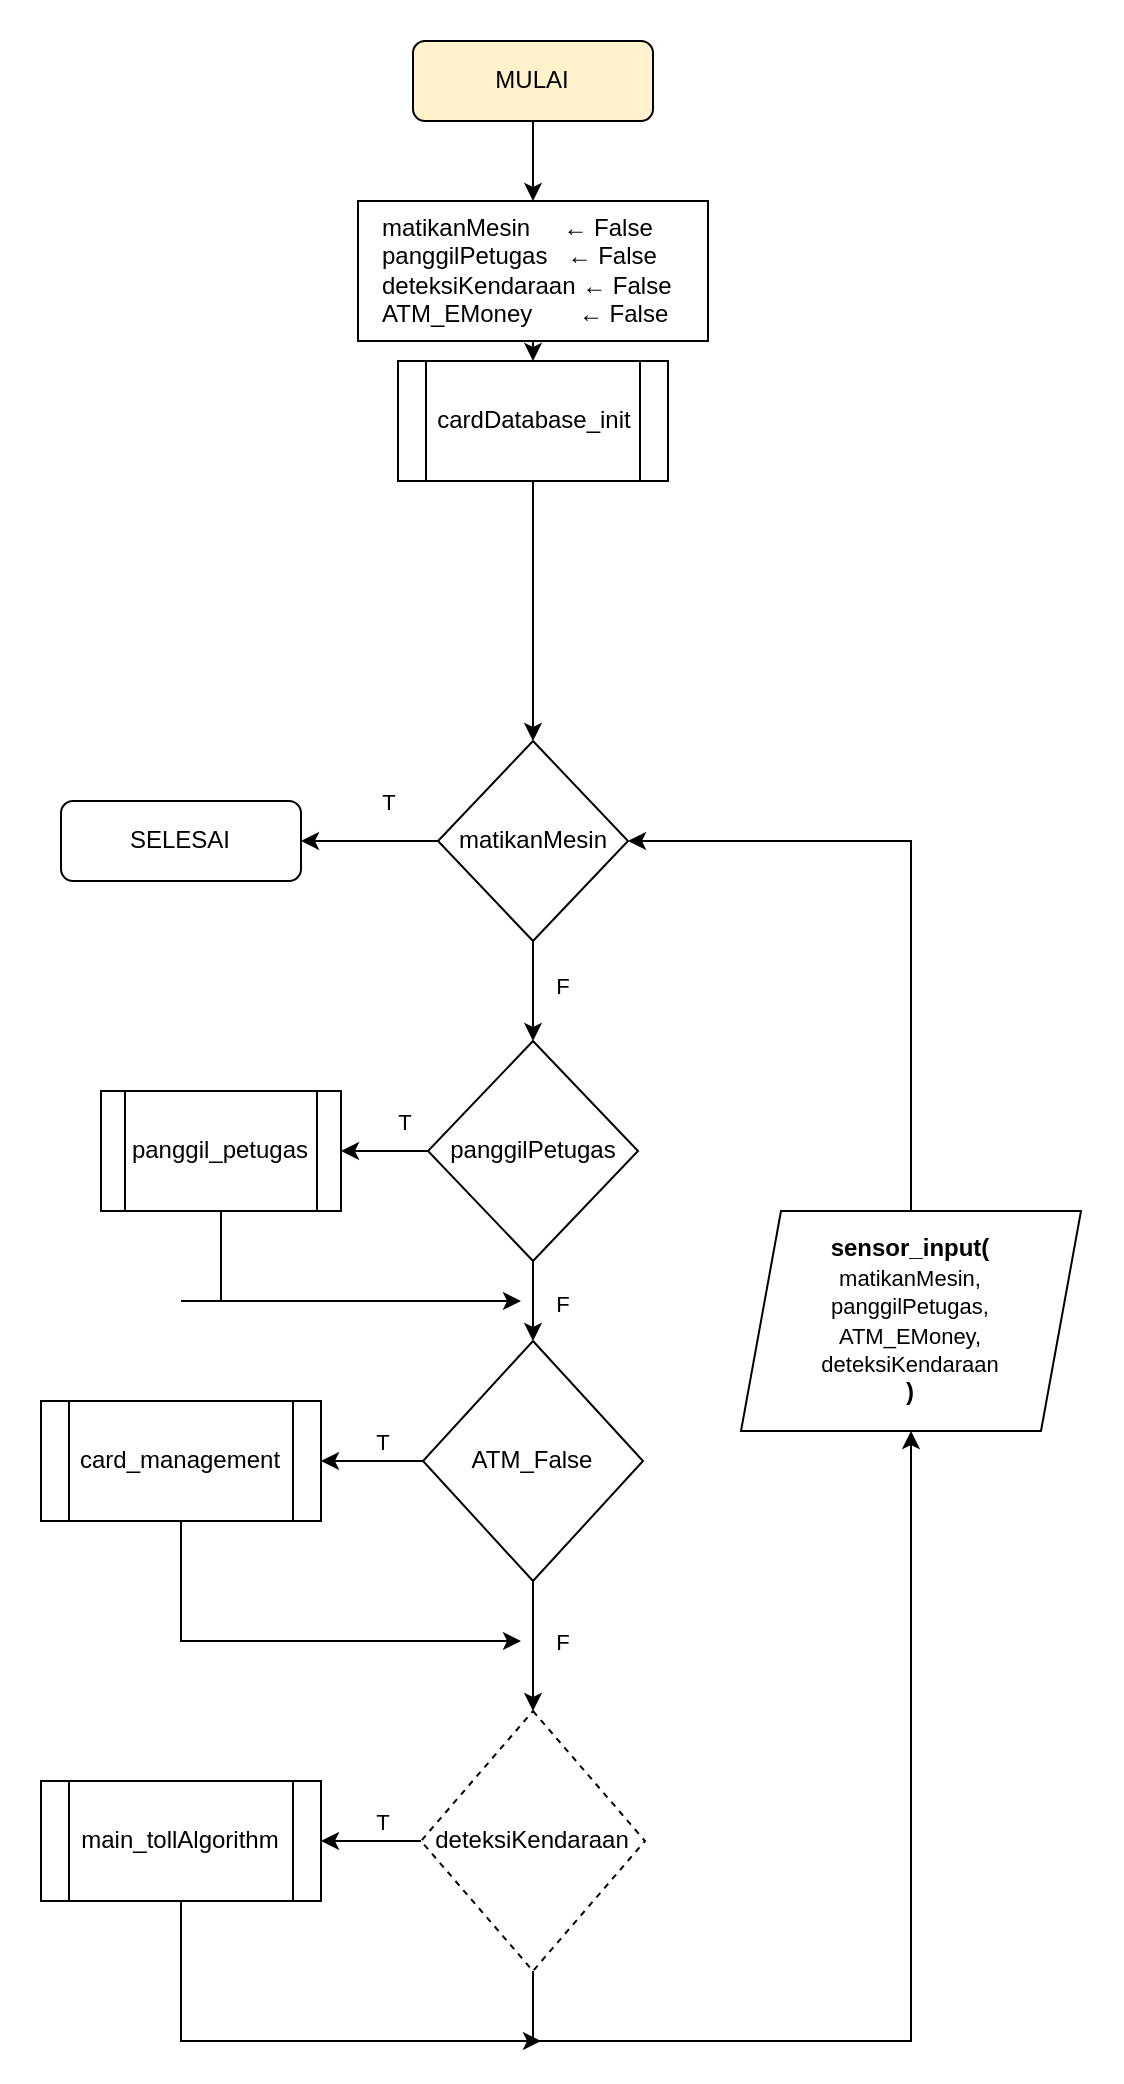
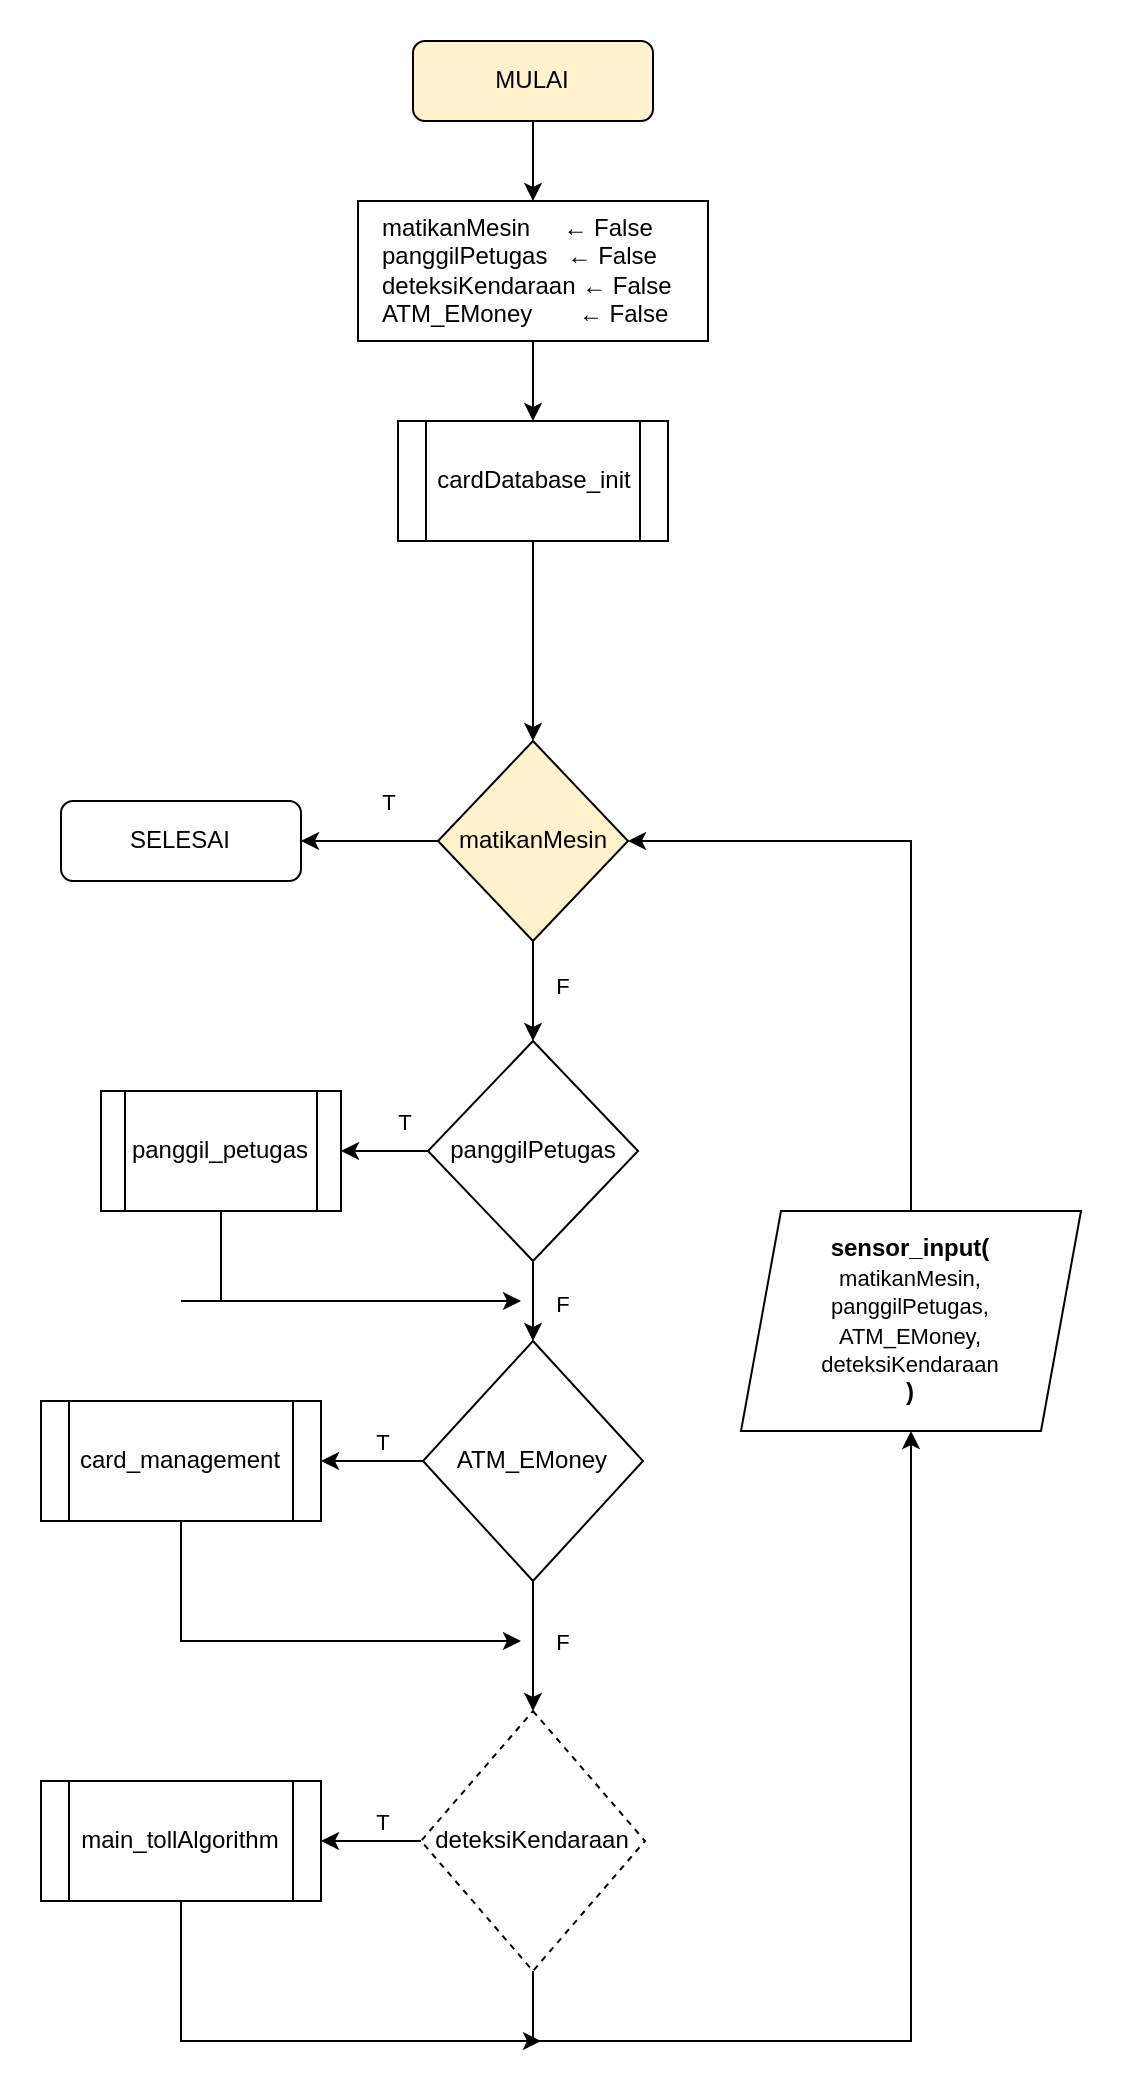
node "cardDatabase_init": moved (533, 421) -> (533, 481)
node "matikanMesin": fillcolor #ffffff -> #fff2cc
node "ATM_False": label "ATM_False" -> "ATM_EMoney"
